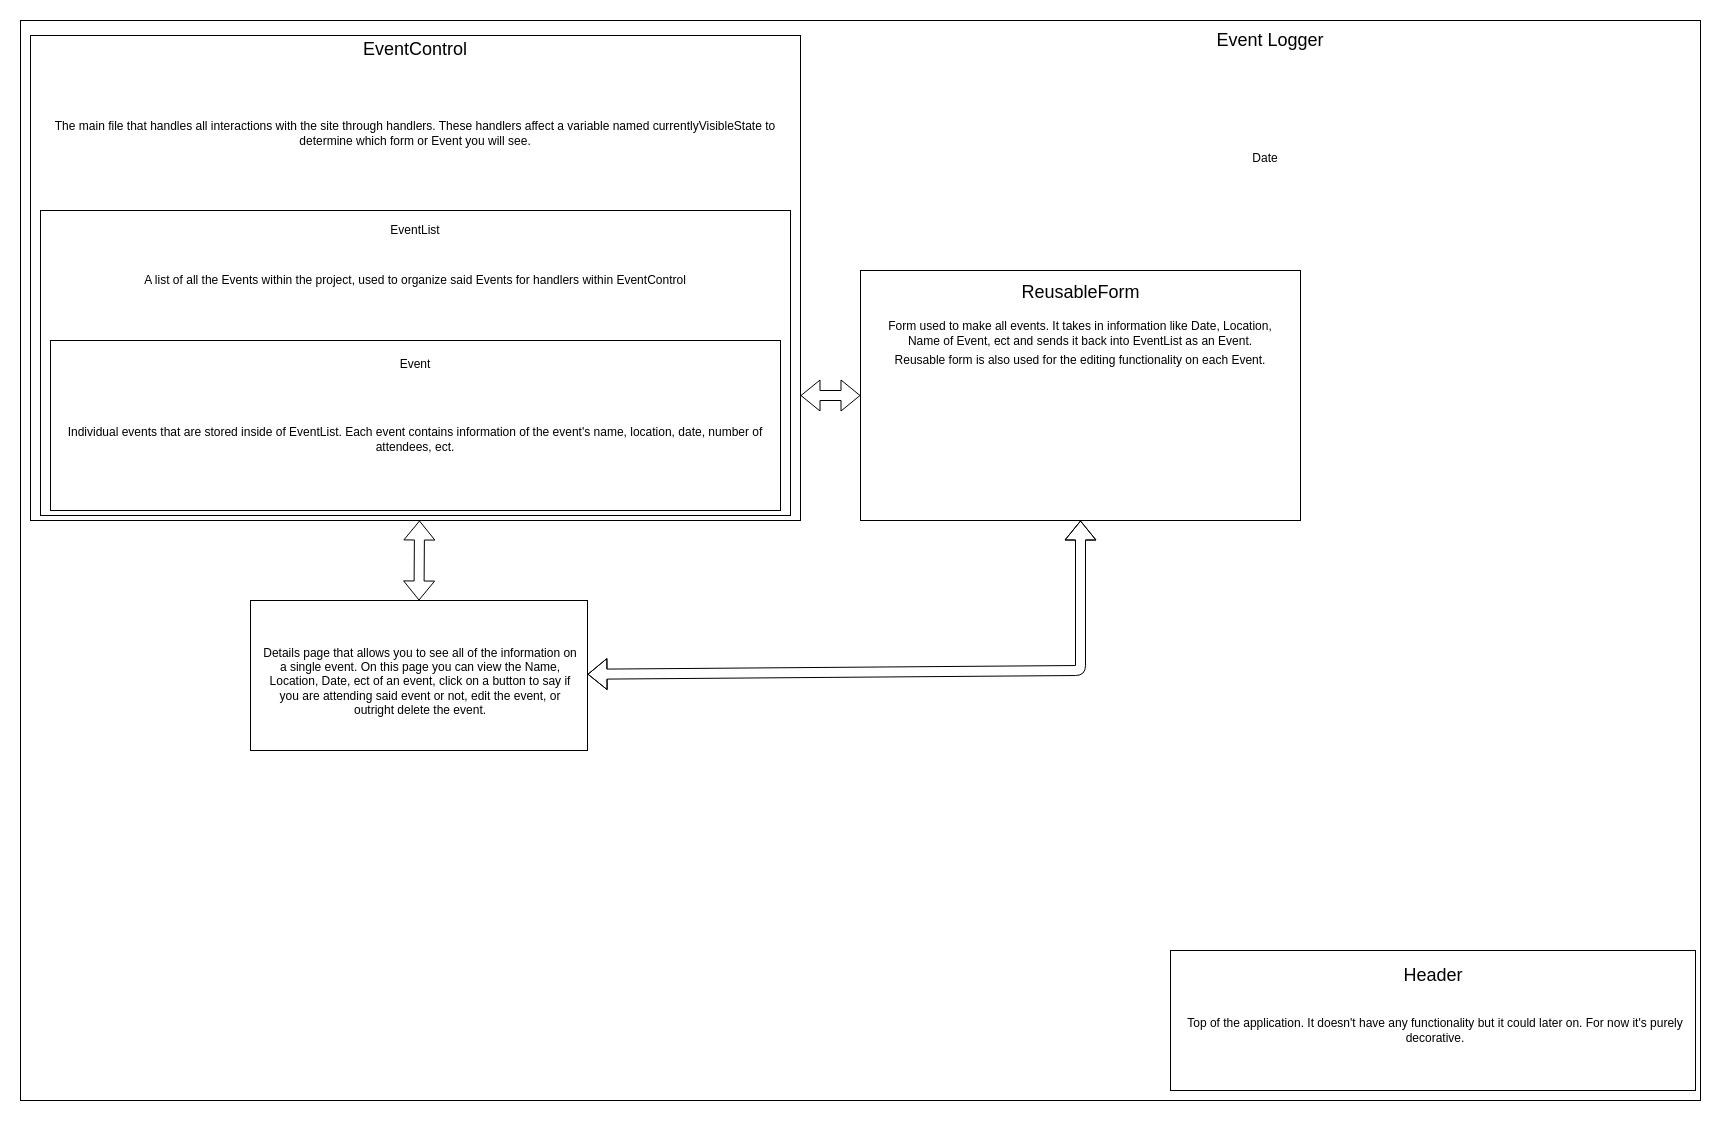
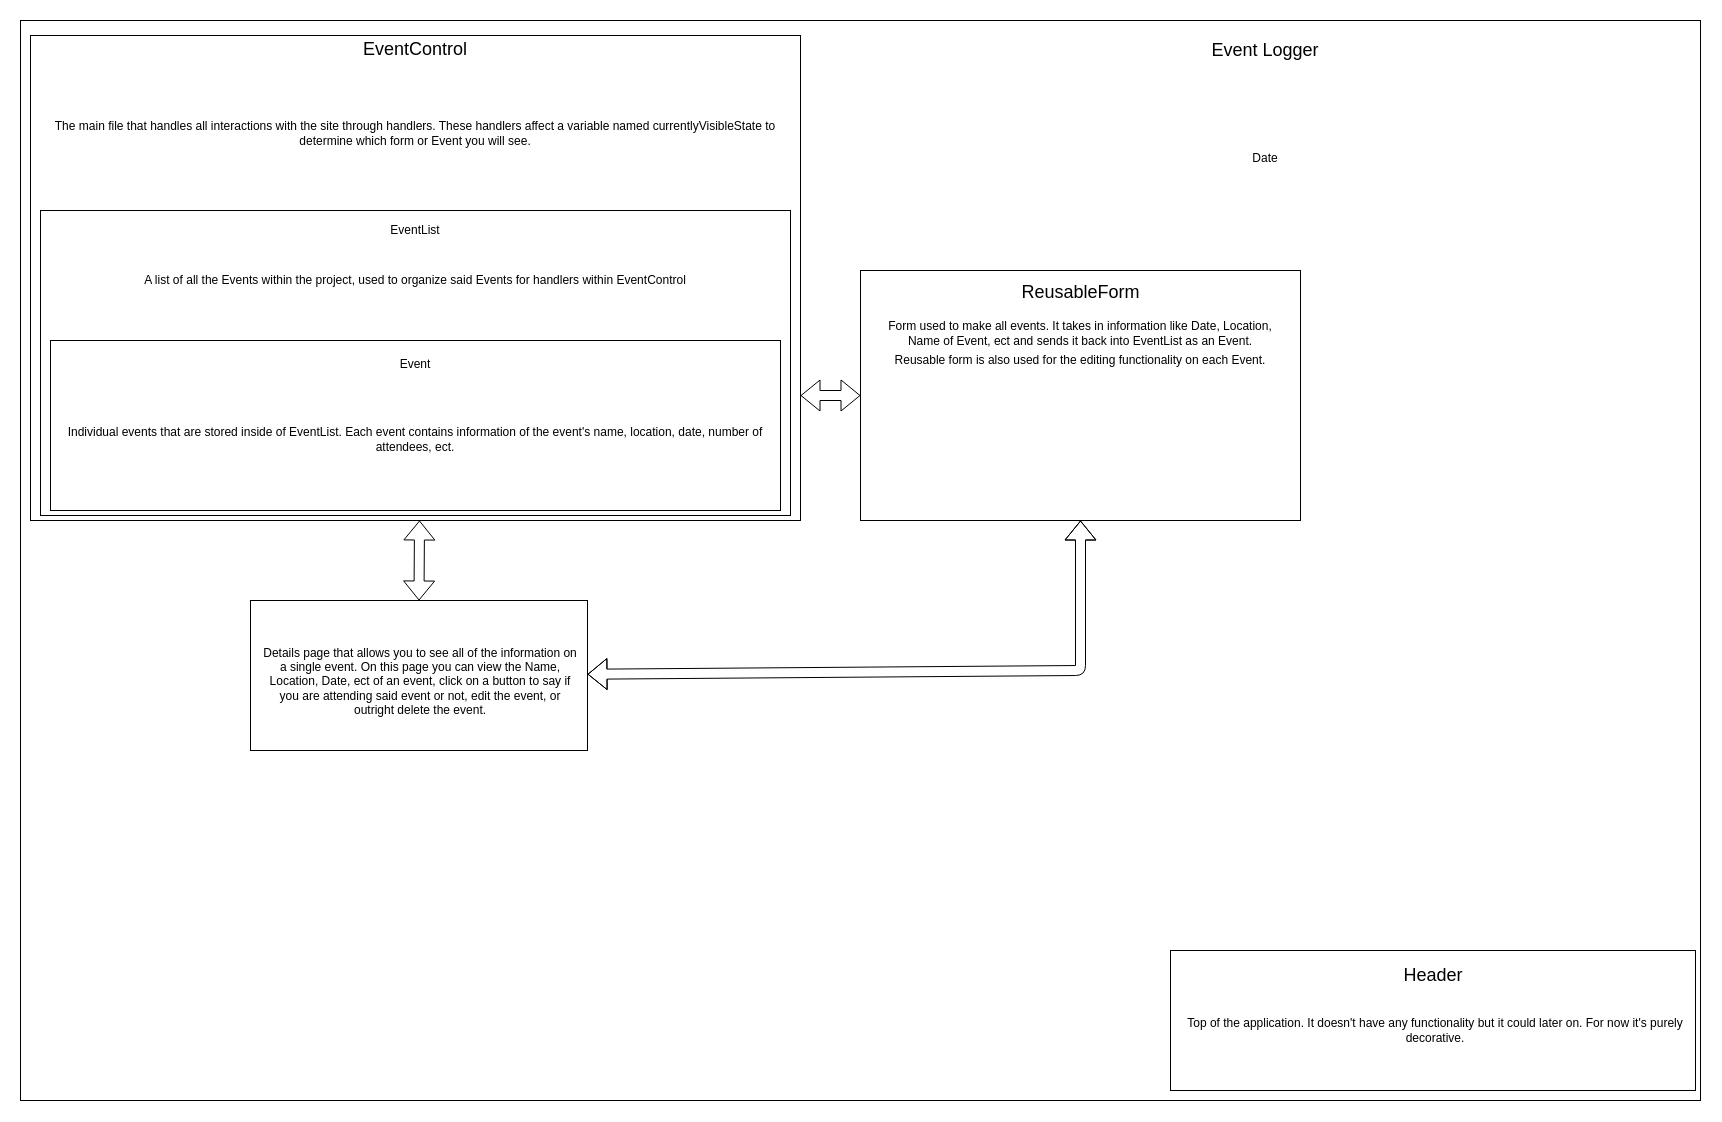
node "Event Logger": moved (1271, 41) -> (1266, 51)
